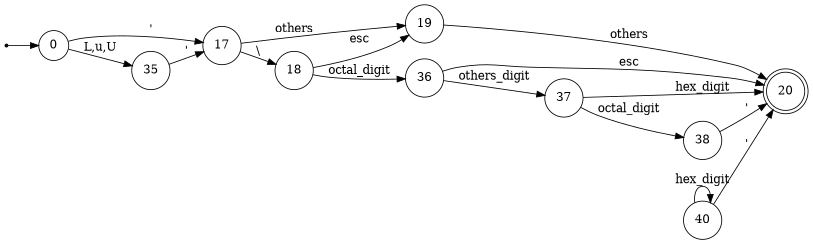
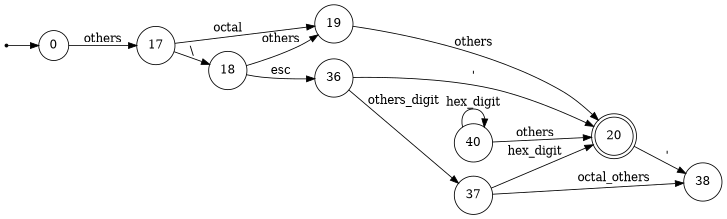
edge "17" -> "19": label "others" -> "octal"
edge "0" -> "17": label "'" -> "others"
edge "18" -> "19": label "esc" -> "others"
edge "36" -> "20": label "esc" -> "'"
node "35": removed
edge "18" -> "36": label "octal_digit" -> "esc"
edge "37" -> "38": label "octal_digit" -> "octal_others"
edge "38" -> "20": reversed
edge "40" -> "20": label "'" -> "others"
